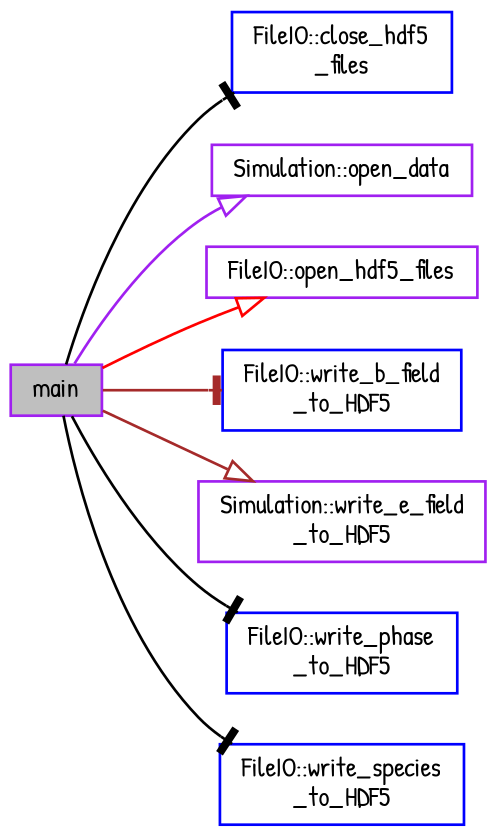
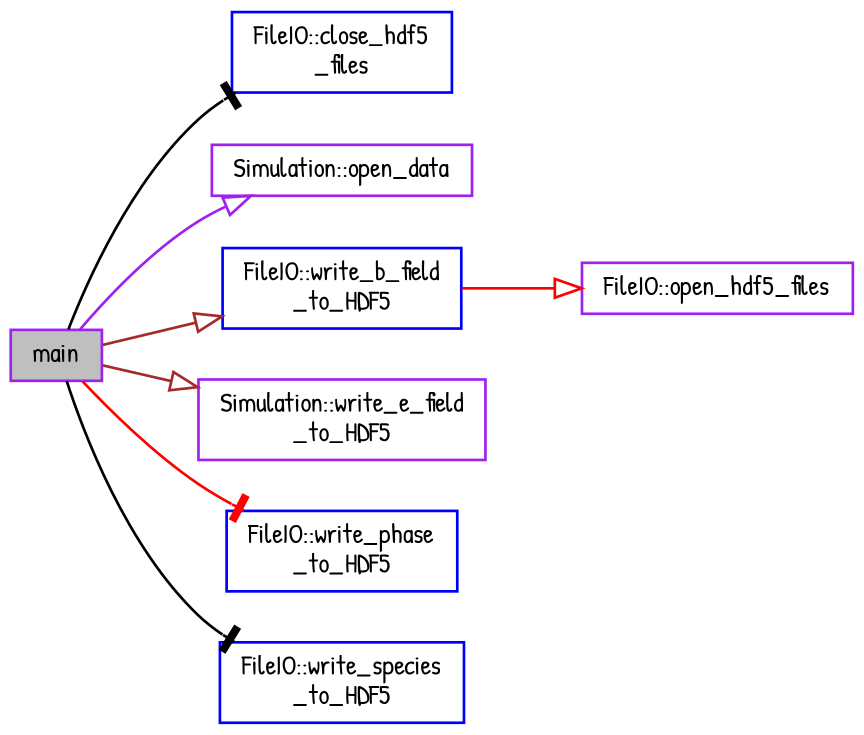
edge "main" -> "FileIO::open_hdf5_files": now "FileIO::write_b_field _to_HDF5" -> "FileIO::open_hdf5_files"
edge "main" -> "FileIO::write_b_field _to_HDF5": arrowhead tee -> onormal
edge "main" -> "FileIO::write_phase _to_HDF5": color black -> red
